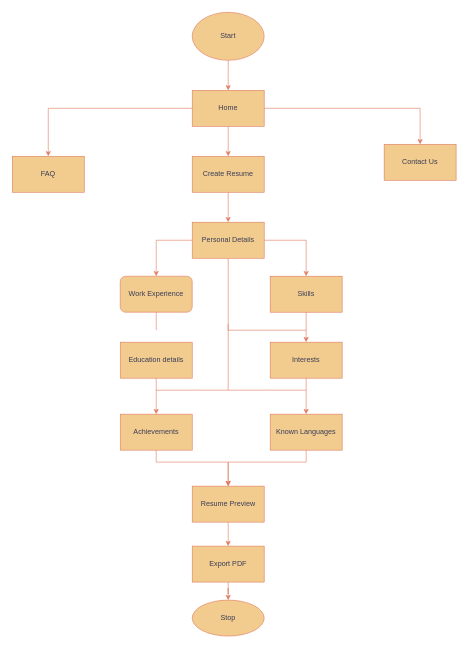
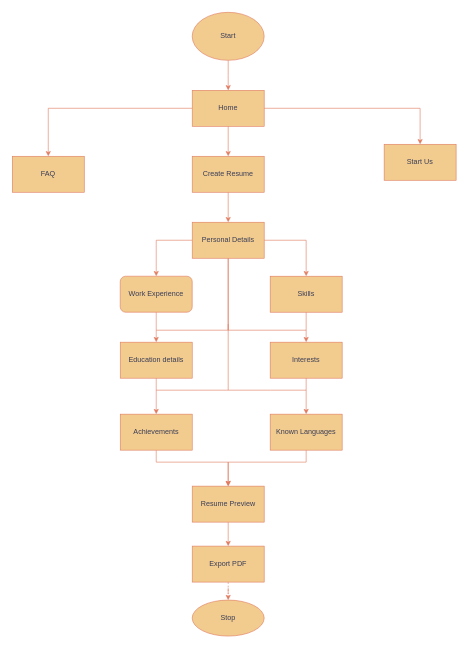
node "Contact Us": label "Contact Us" -> "Start Us"
edge "Personal Details" -> "Education details": added
edge "Export PDF" -> "Stop": style solid -> dashed
